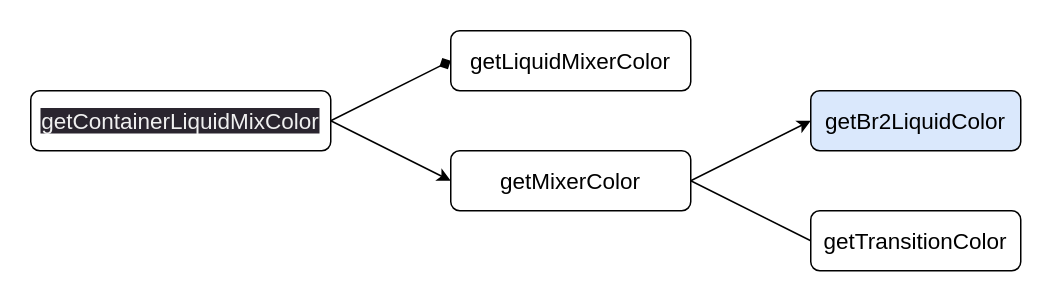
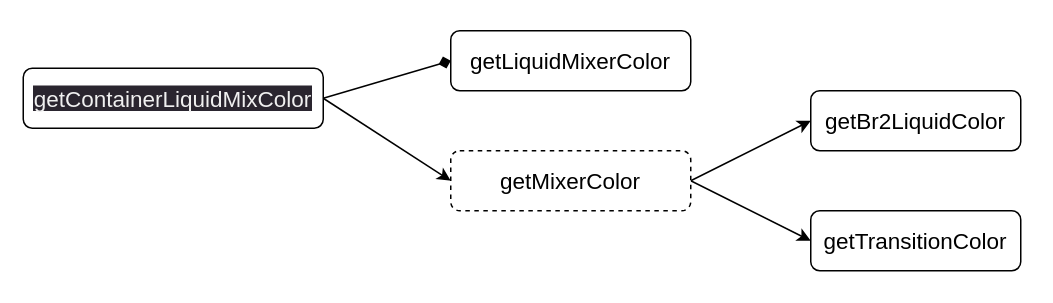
node "getContainerLiquidMixColor": moved (181, 121) -> (173, 98)
node "getBr2LiquidColor": fillcolor #dae8fc -> #ffffff
node "getMixerColor": style solid -> dashed
edge "getMixerColor" -- "getTransitionColor": arrowhead none -> classic
